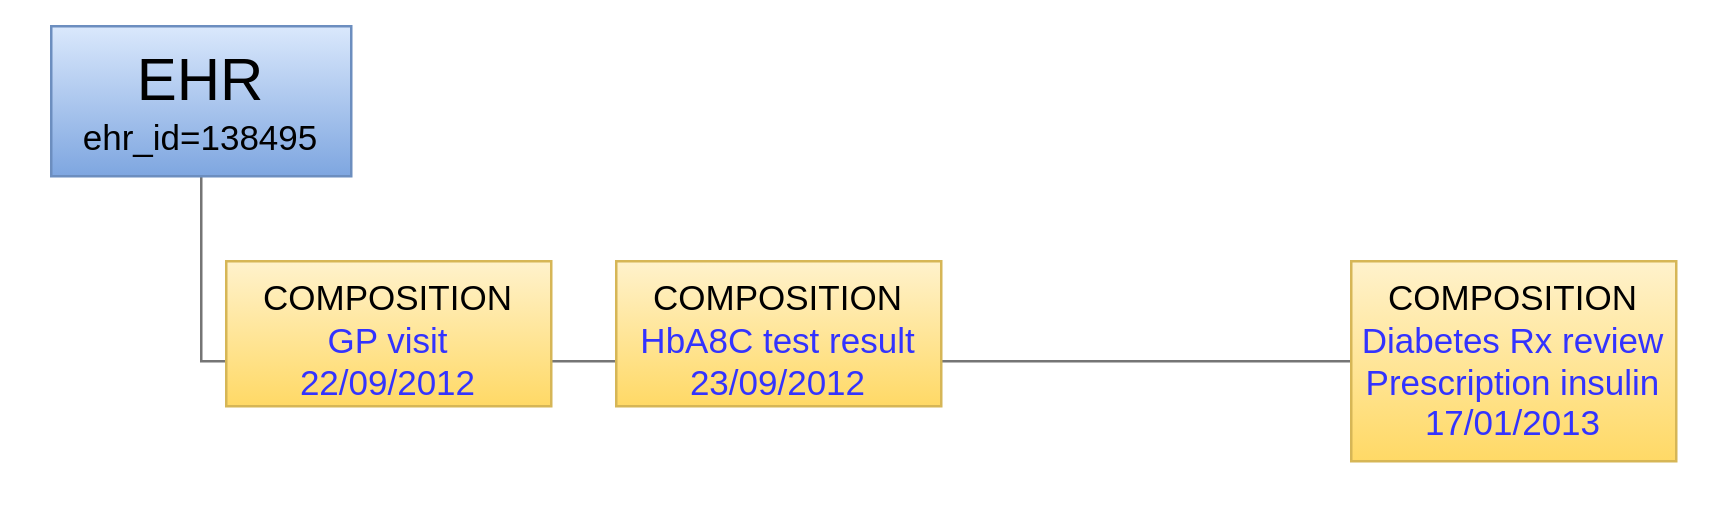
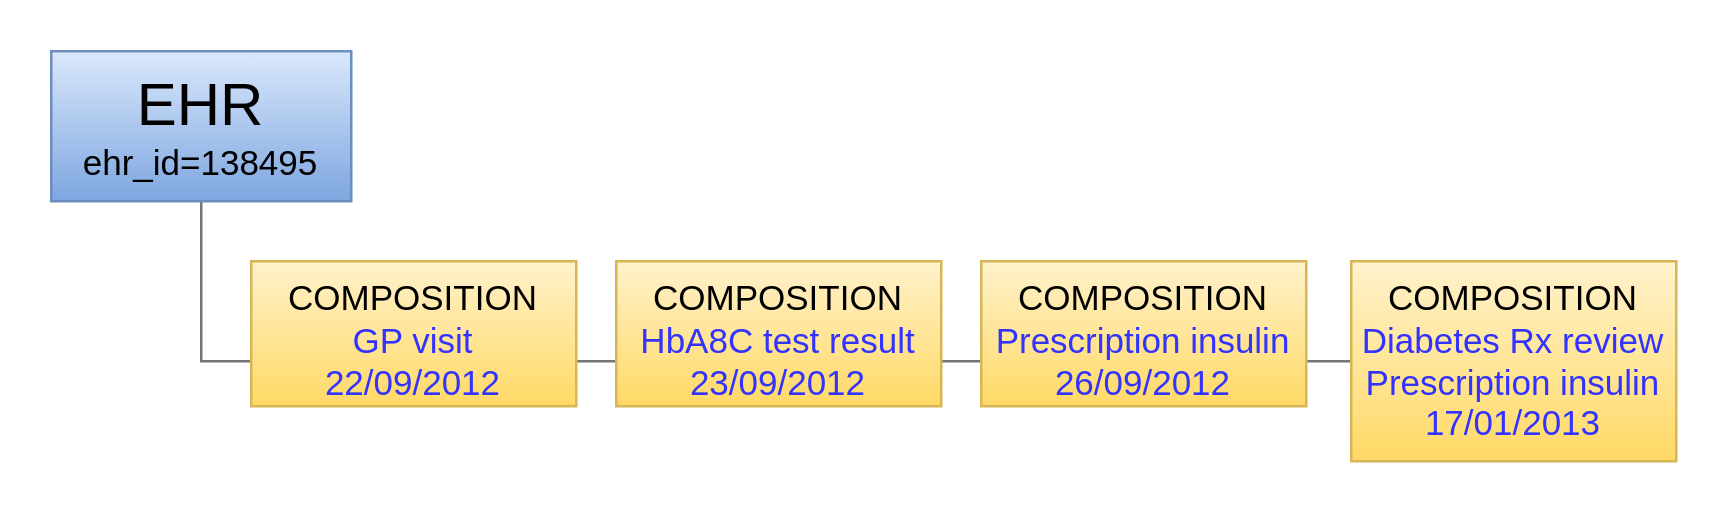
node "EHRehr_id=138495": moved (201, 101) -> (201, 126)
node "COMPOSITION GP visit 22/09/2012": moved (389, 334) -> (414, 334)
node "COMPOSITION Prescription insulin26/09/2012": added
